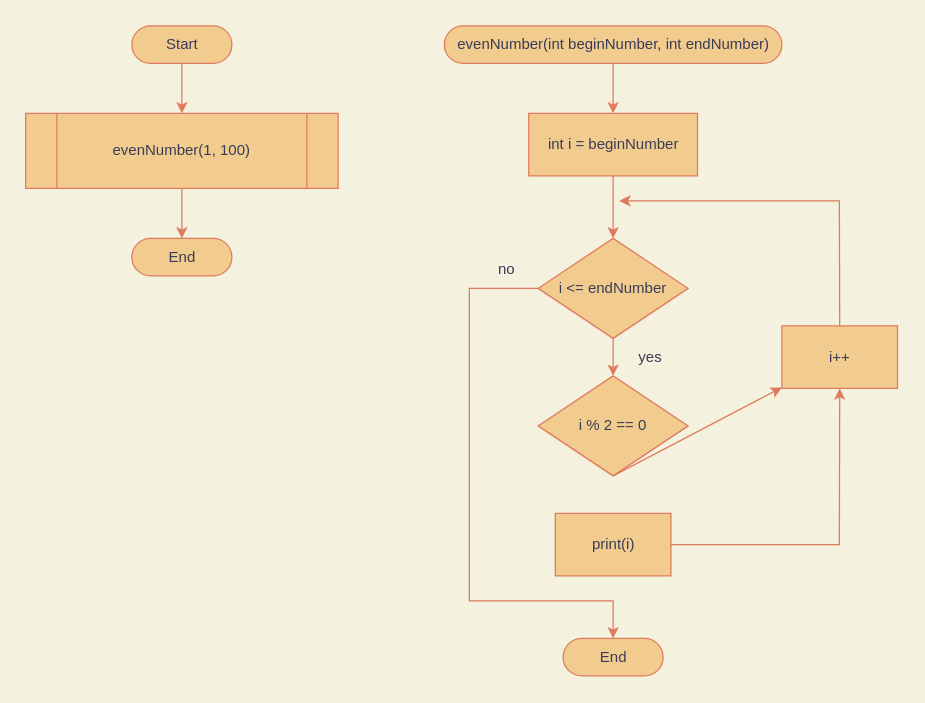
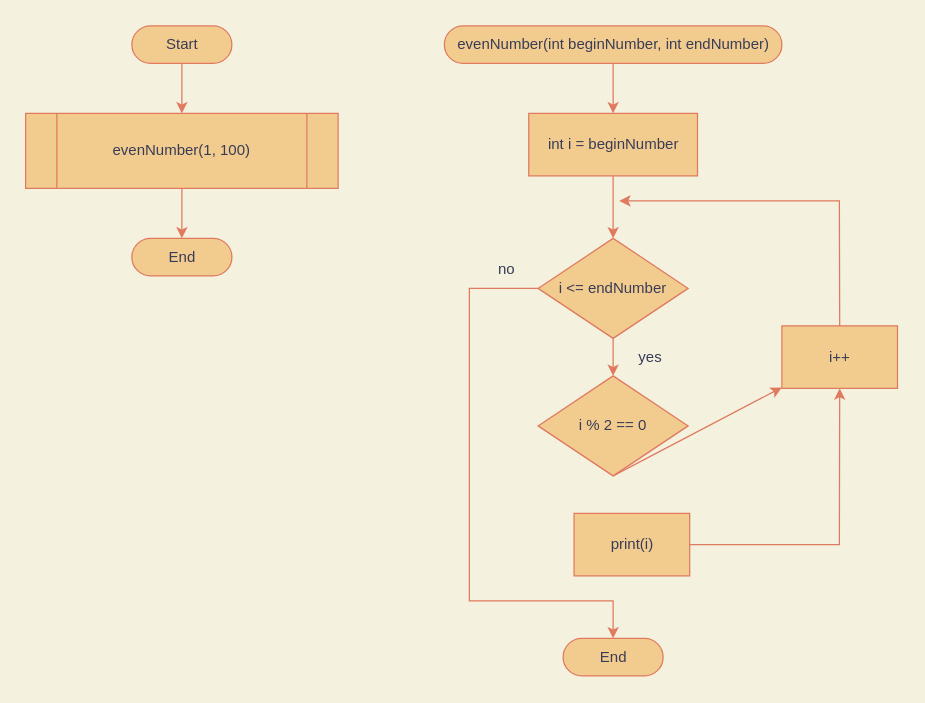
node "print(i)": moved (613, 544) -> (632, 544)
